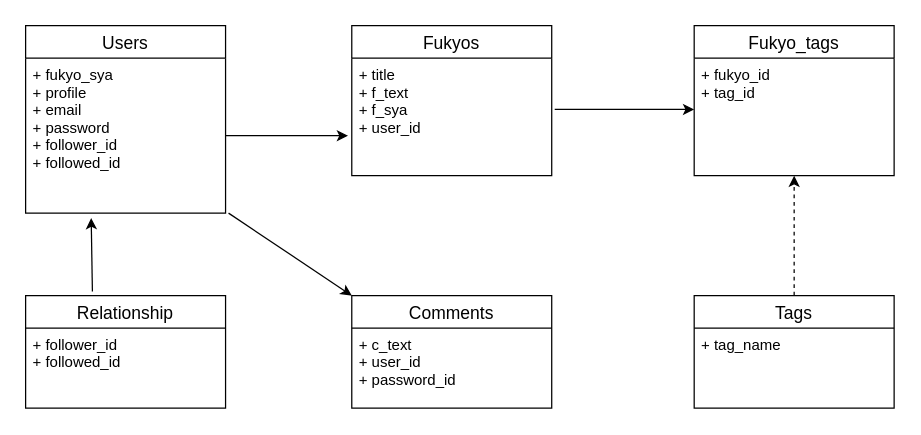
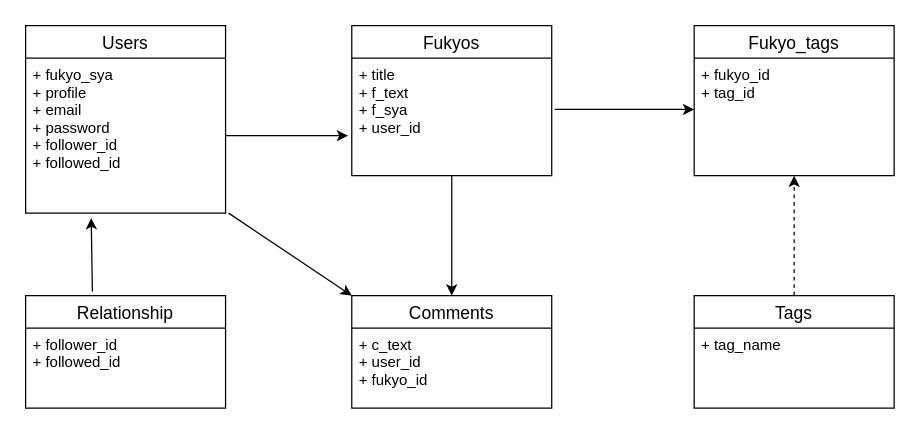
edge "+ title + f_text + f_sya + user_id" -> "Comments": added
node "+ c_text + user_id + password_id": label "+ c_text + user_id + password_id" -> "+ c_text + user_id + fukyo_id"
